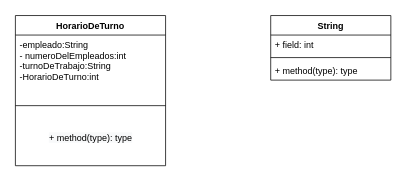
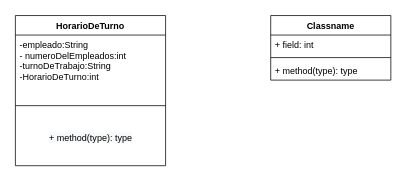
node "String": label "String" -> "Classname"
